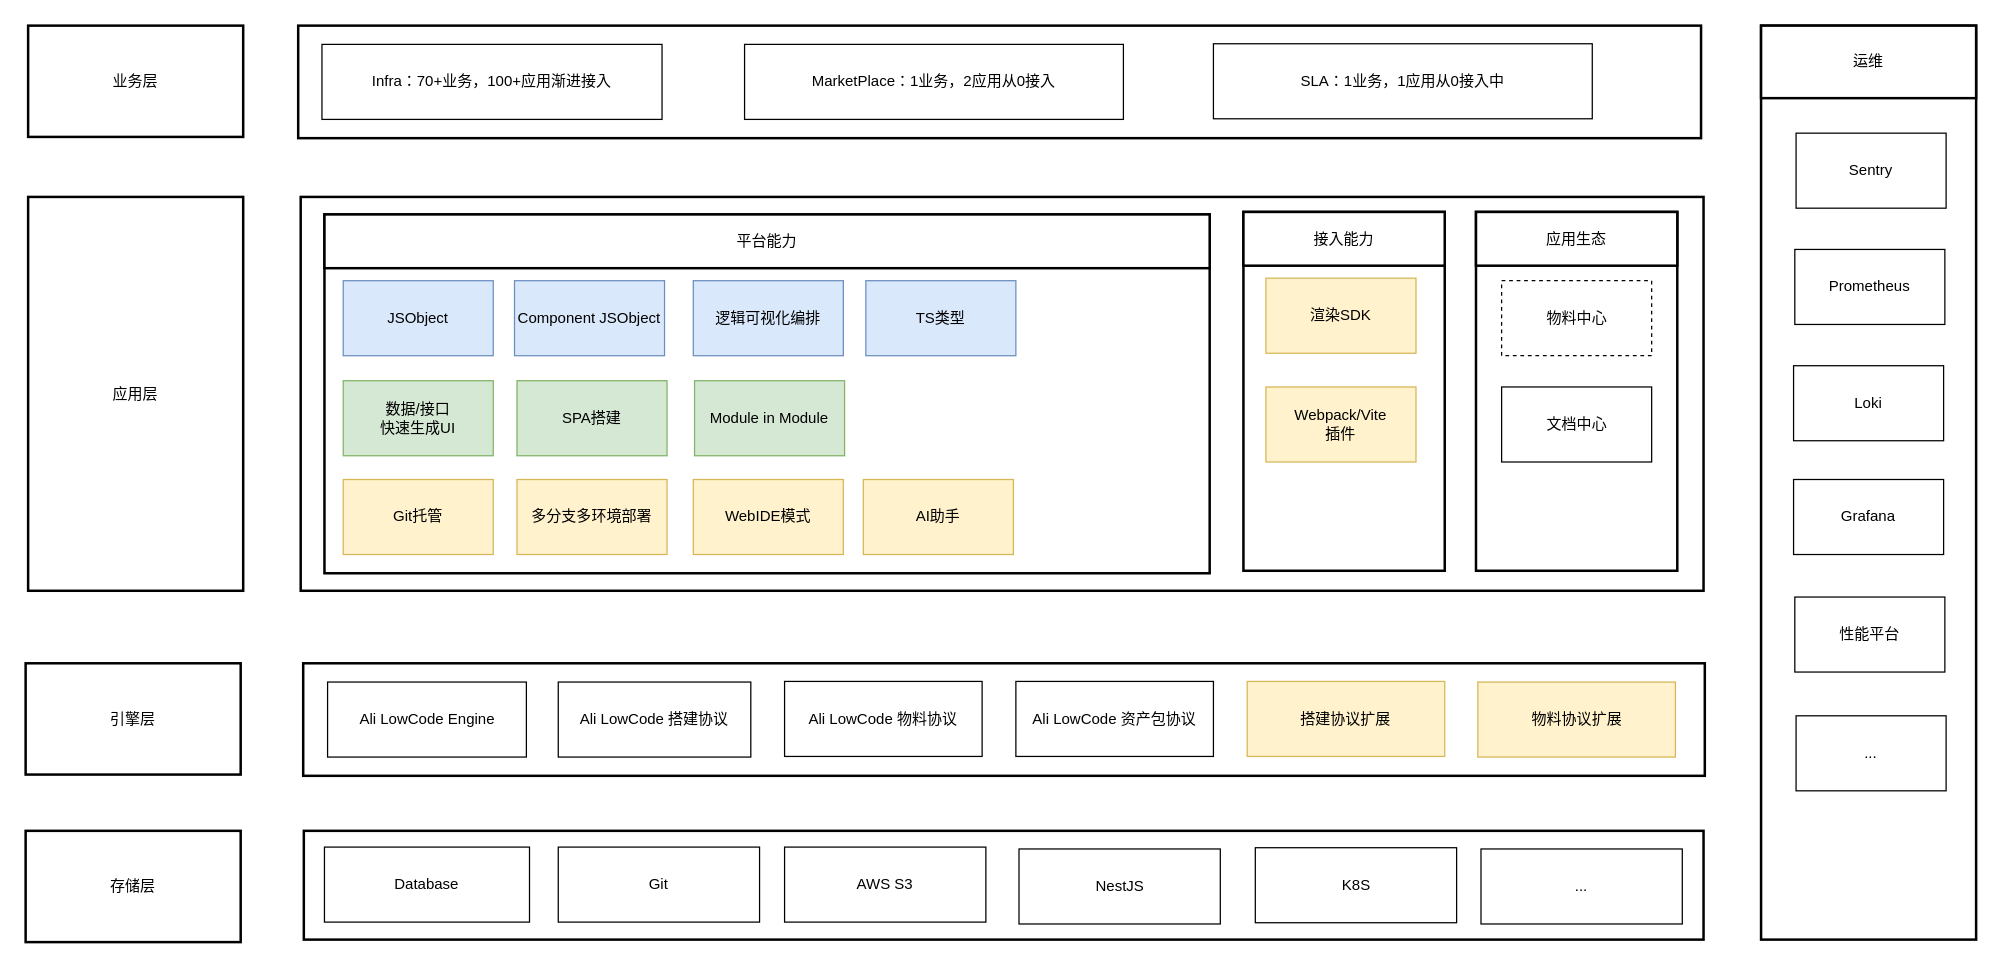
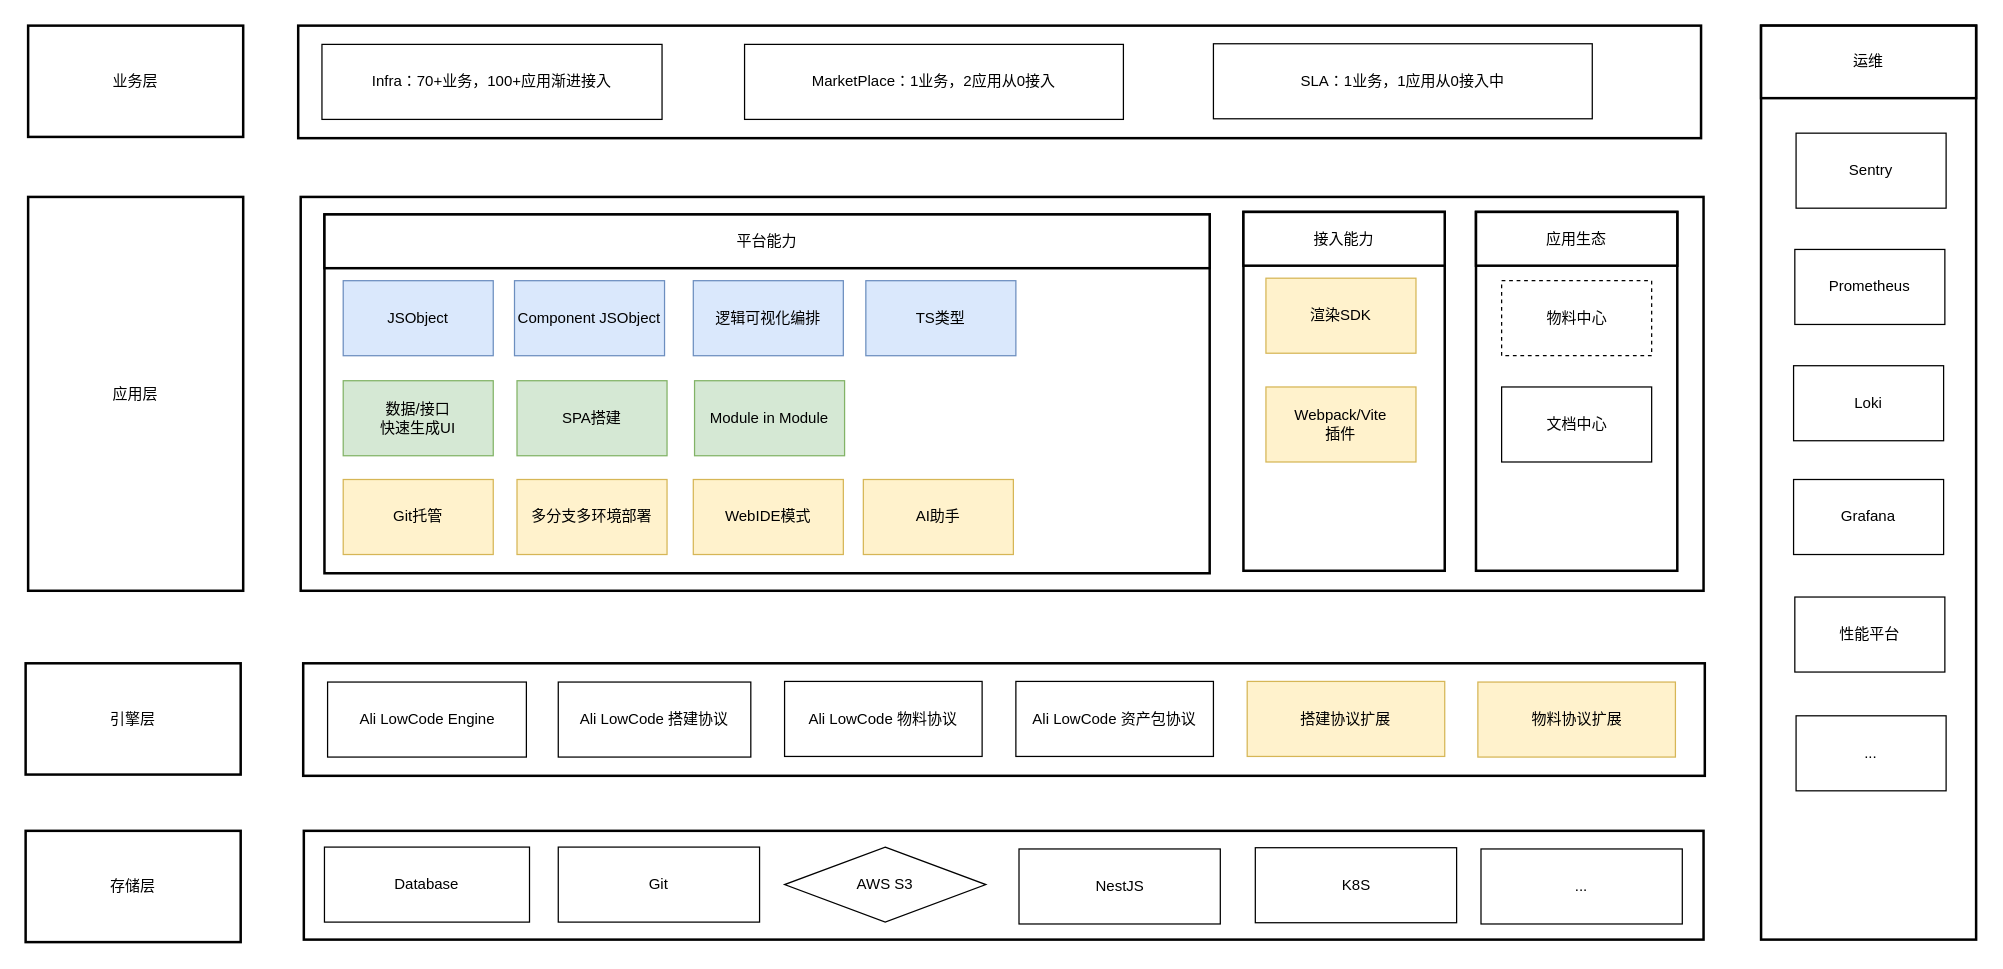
node "AWS S3": shape rectangle -> diamond
